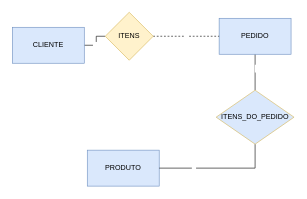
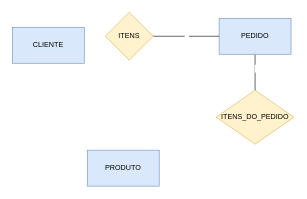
edge "ITENS" -- "PEDIDO": style dashed -> solid
edge "ITENS" -- "CLIENTE": removed, label "1"
node "ITENS_DO_PEDIDO": fillcolor #dae8fc -> #fff2cc
edge "ITENS_DO_PEDIDO" -- "PRODUTO": removed, label "N"
